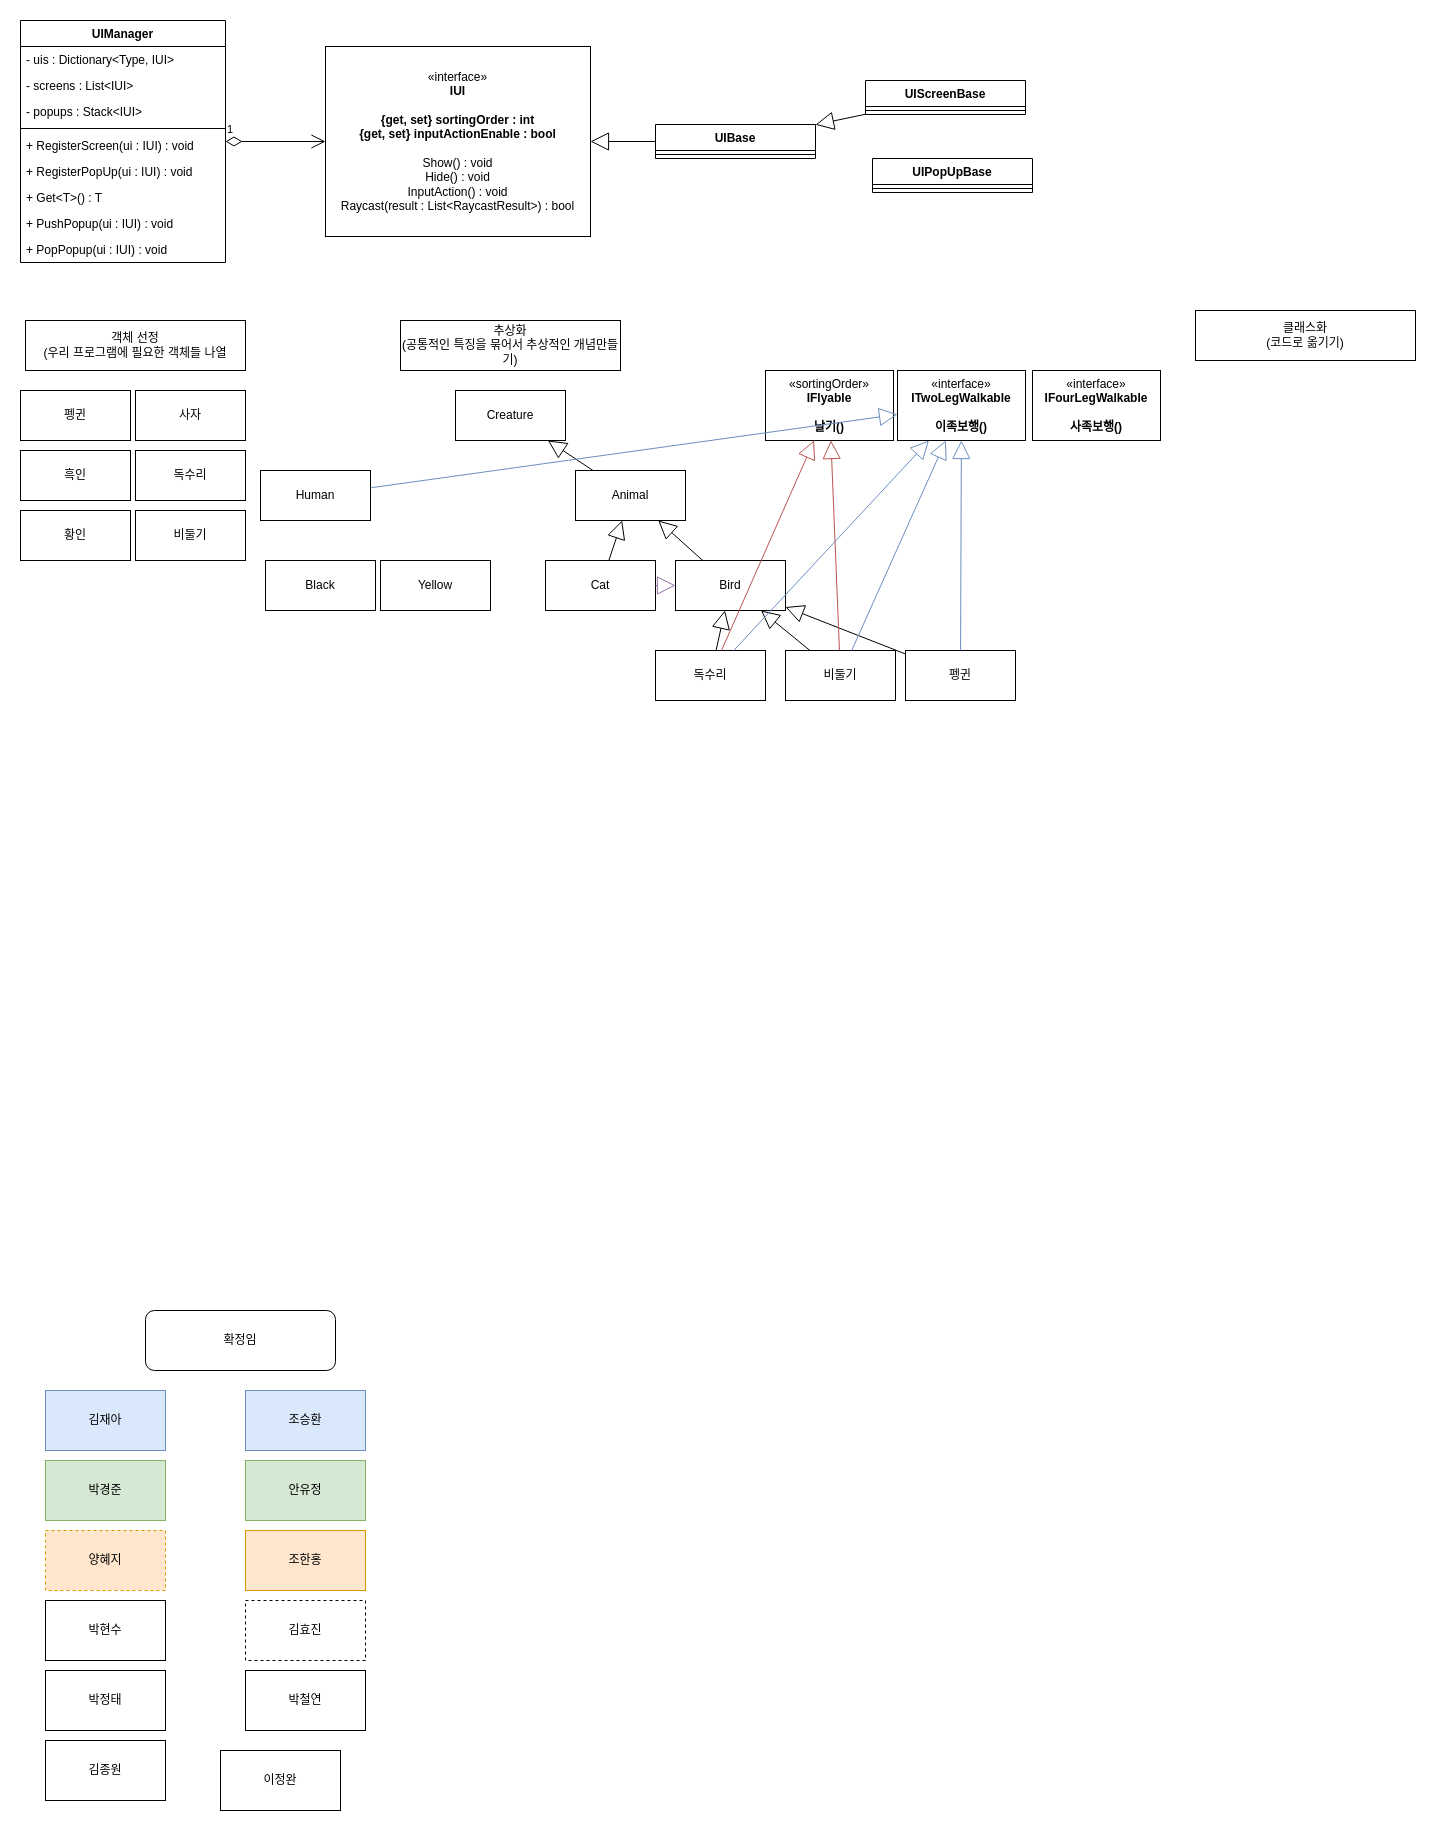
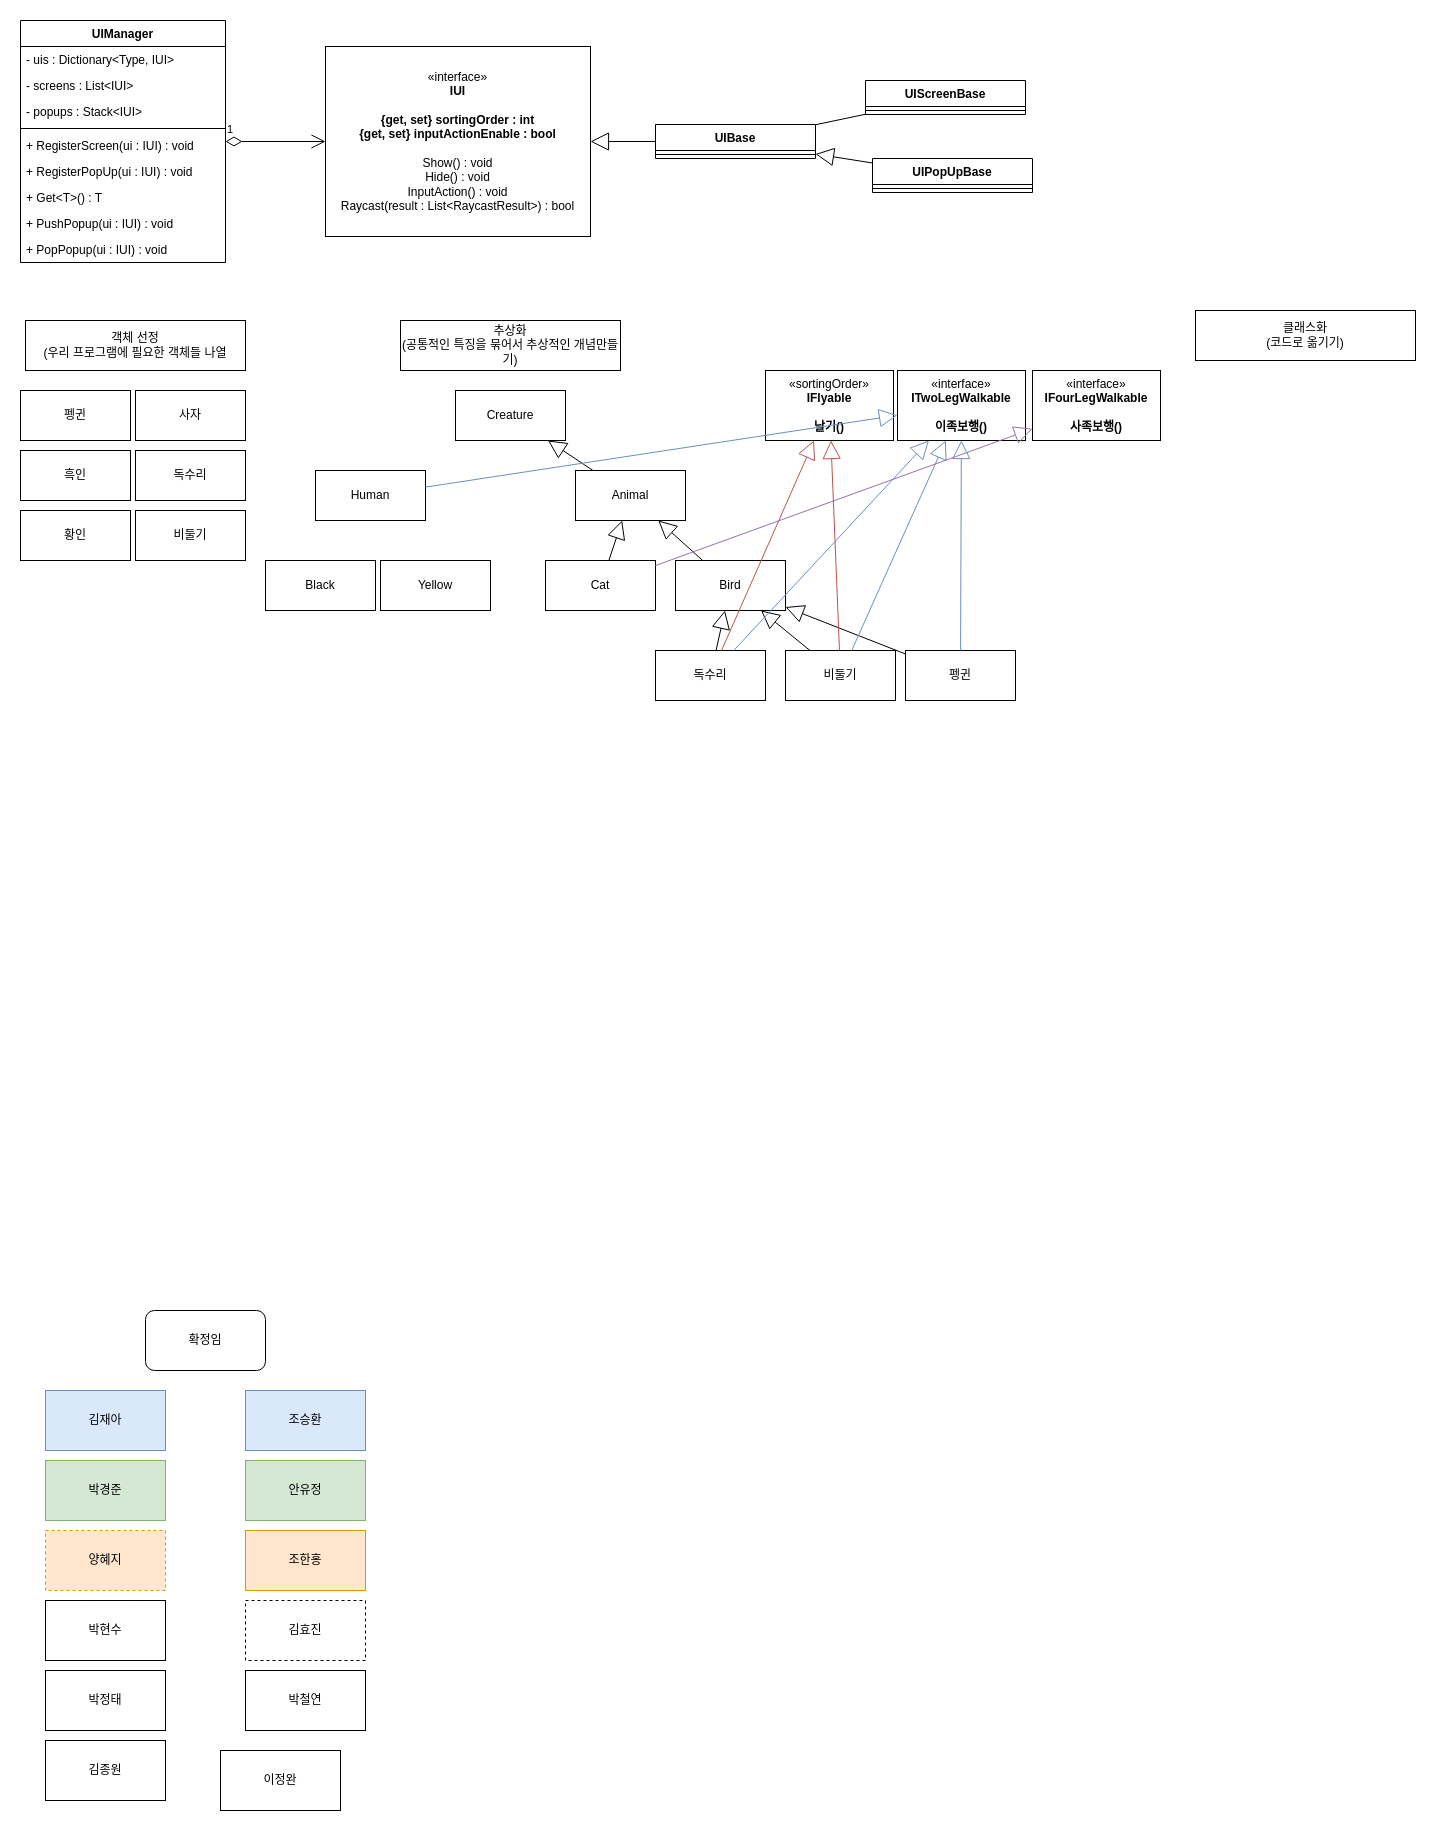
edge "UIScreenBase" -> "UIBase": arrowhead block -> none
edge "UIPopUpBase" -> "UIBase": added
node "Human": moved (316, 496) -> (371, 496)
edge "Cat" -> "Bird": now "Cat" -> "«interface» IFourLegWalkable 사족보행()"
node "확정임": size 190x60 -> 120x60
